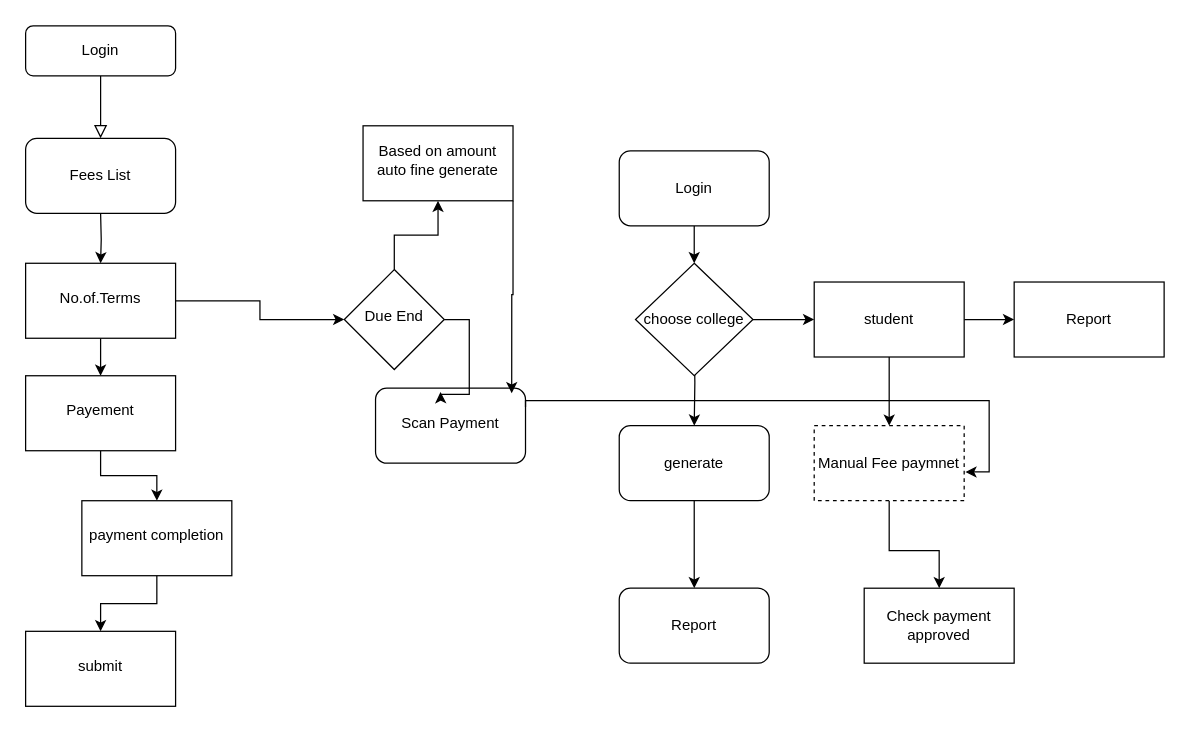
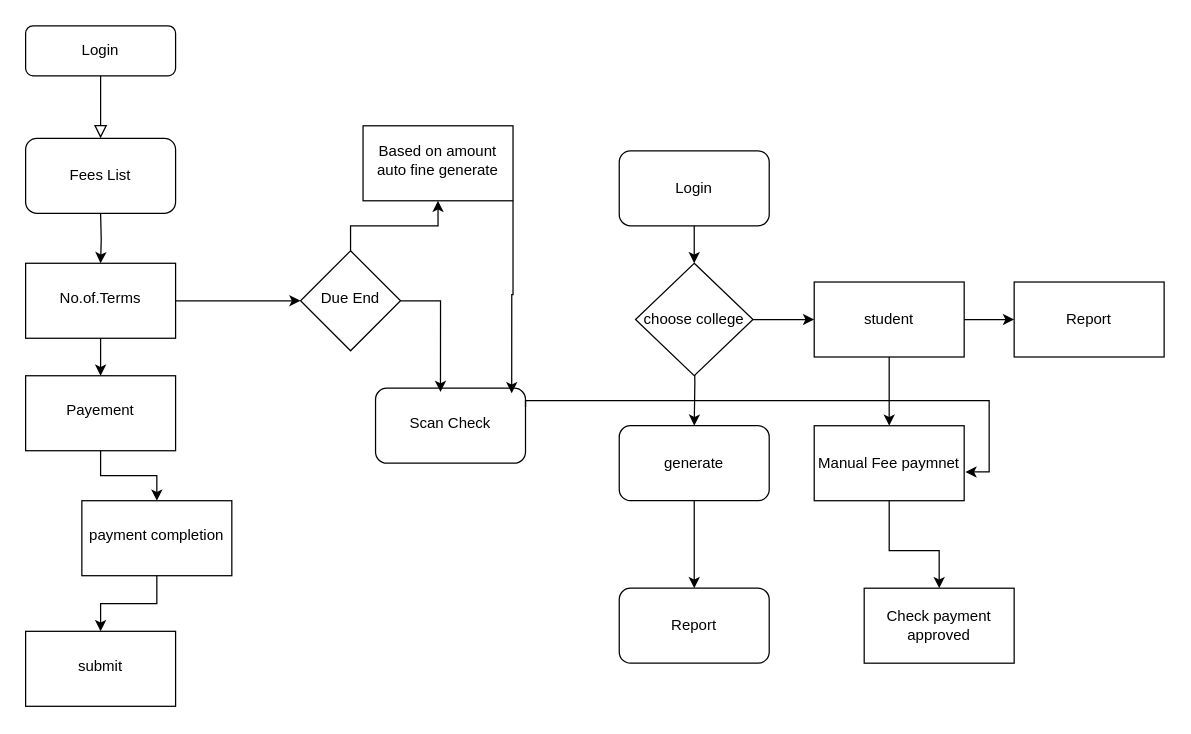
node "Due End": moved (394, 319) -> (351, 301)
node "Scan Payment": label "Scan Payment" -> "Scan Check"
node "Manual Fee paymnet": style dashed -> solid
